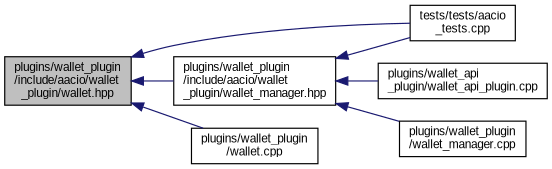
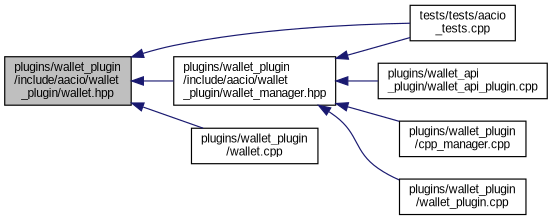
node "plugins/wallet_plugin /wallet_manager.cpp": label "plugins/wallet_plugin /wallet_manager.cpp" -> "plugins/wallet_plugin /cpp_manager.cpp"
node "plugins/wallet_plugin /wallet_plugin.cpp": added
